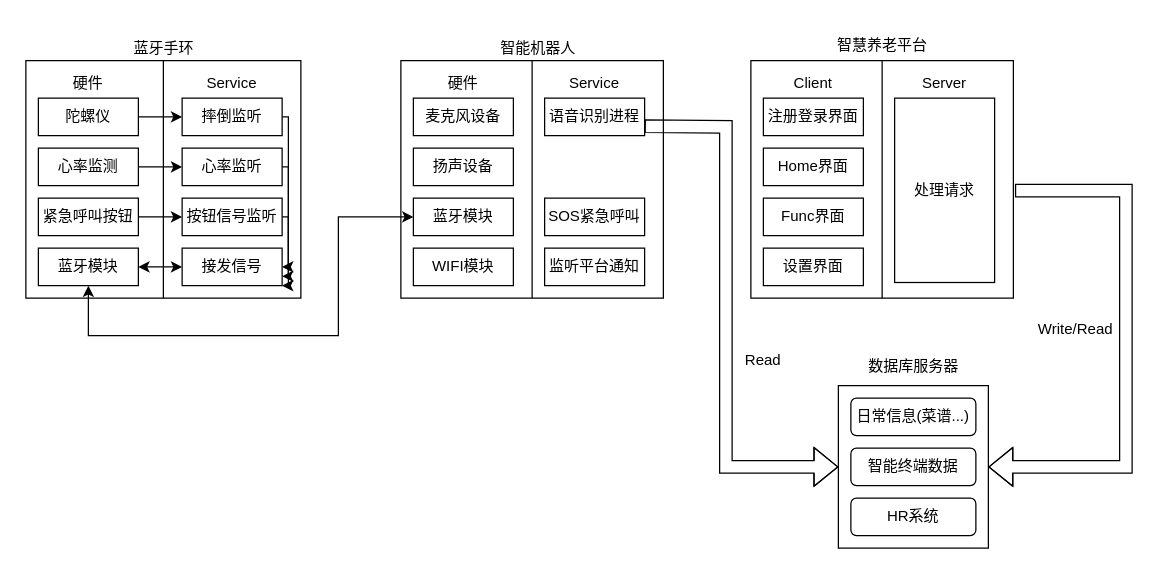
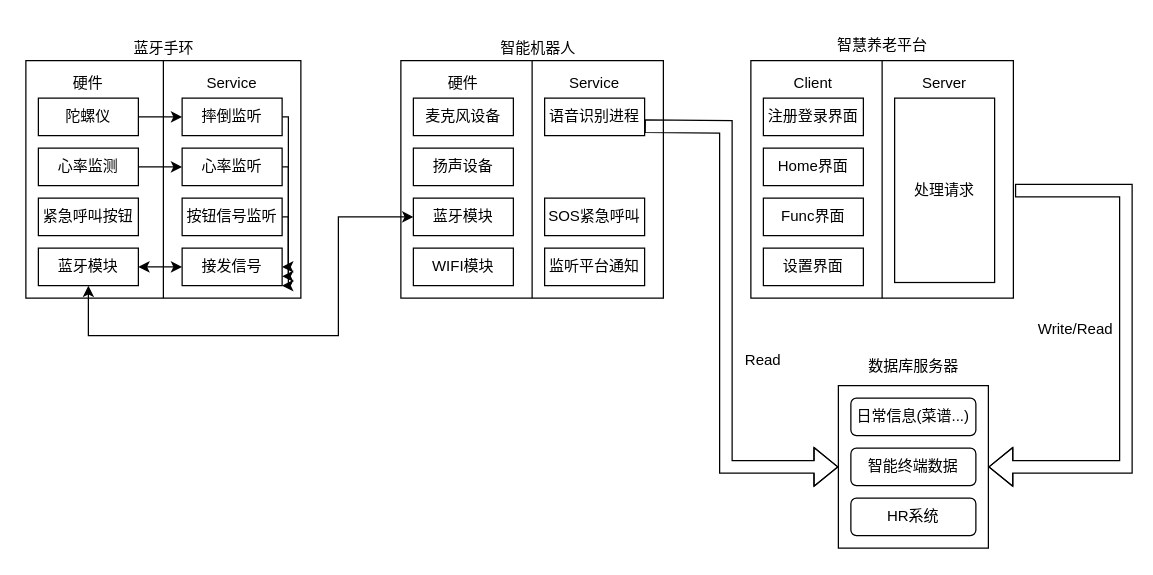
edge "紧急呼叫按钮" -> "按钮信号监听": removed
